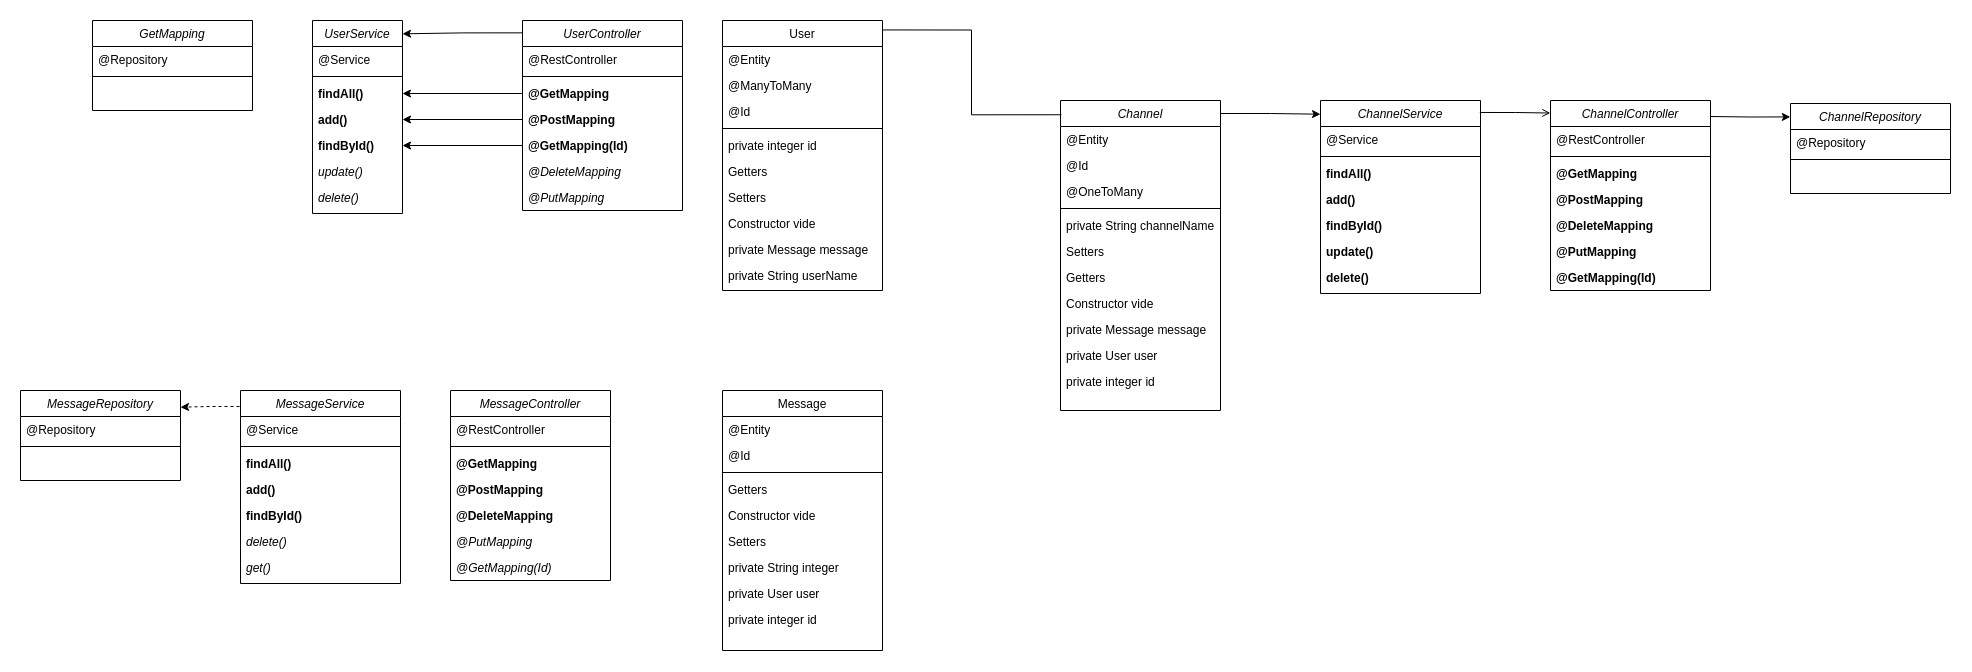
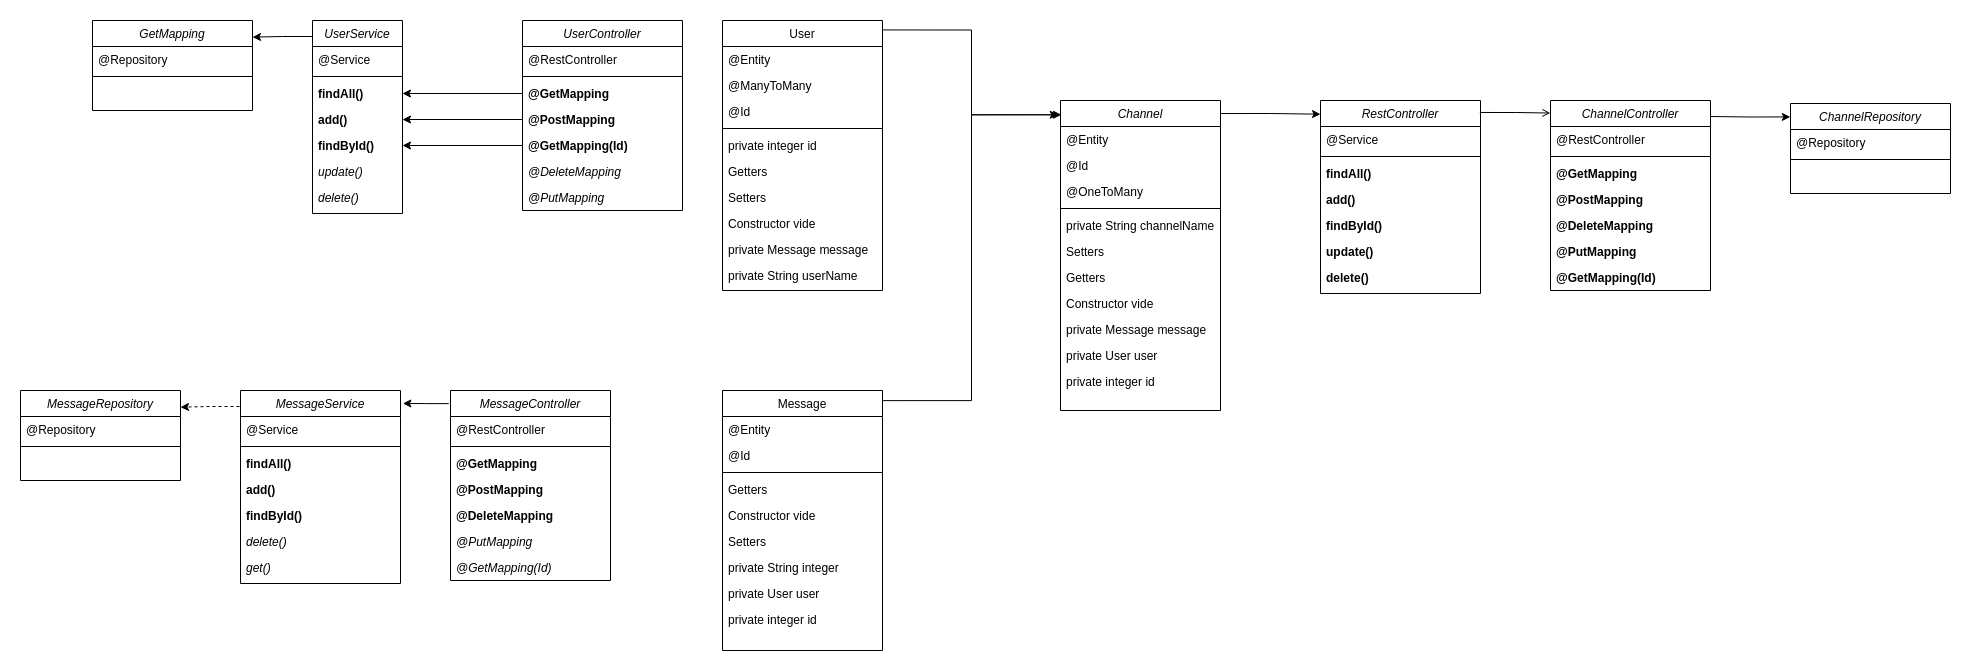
edge "UserController" -> "UserService": removed
edge "UserService" -> "GetMapping": added
node "ChannelService": label "ChannelService" -> "RestController"
edge "User" -- "Channel": arrowhead none -> classic
edge "Message" -> "Channel": added
edge "MessageController" -> "MessageService": added
